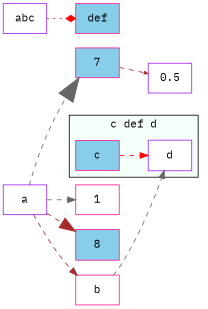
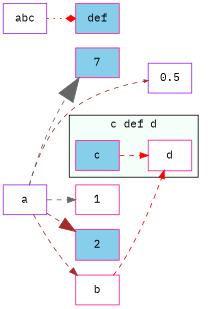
edge "7" -> "0.5": now "a" -> "0.5"
node "d": color purple -> deeppink
edge "b" -> "d": color gray40 -> red
node "8": label "8" -> "2"
